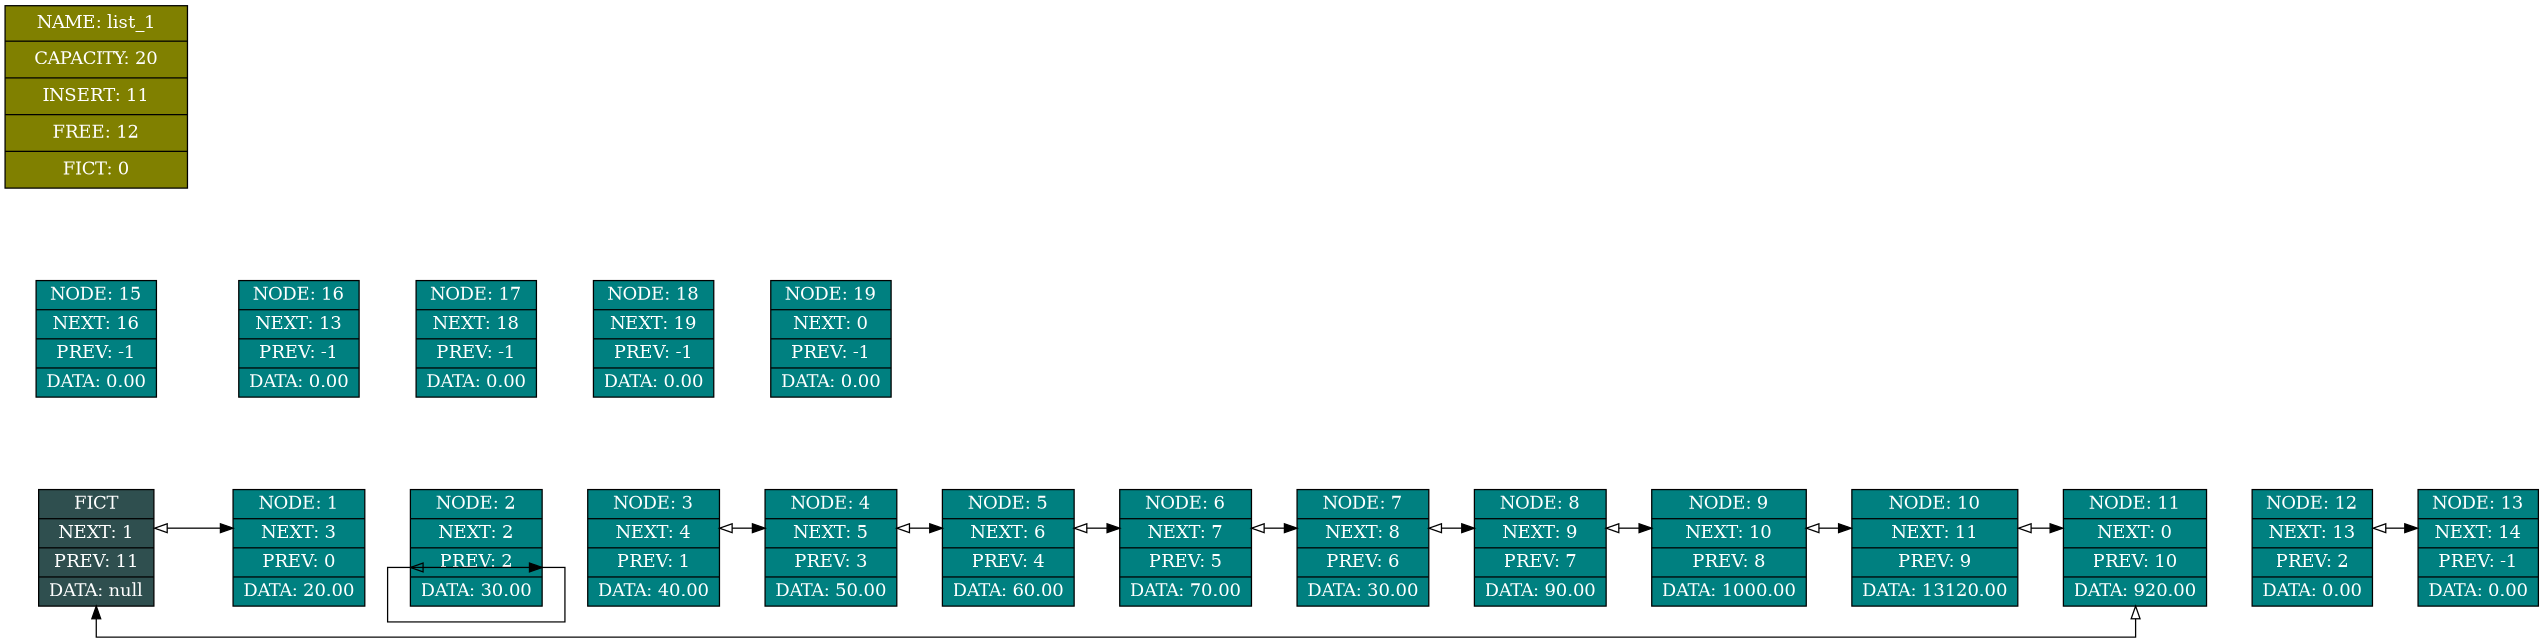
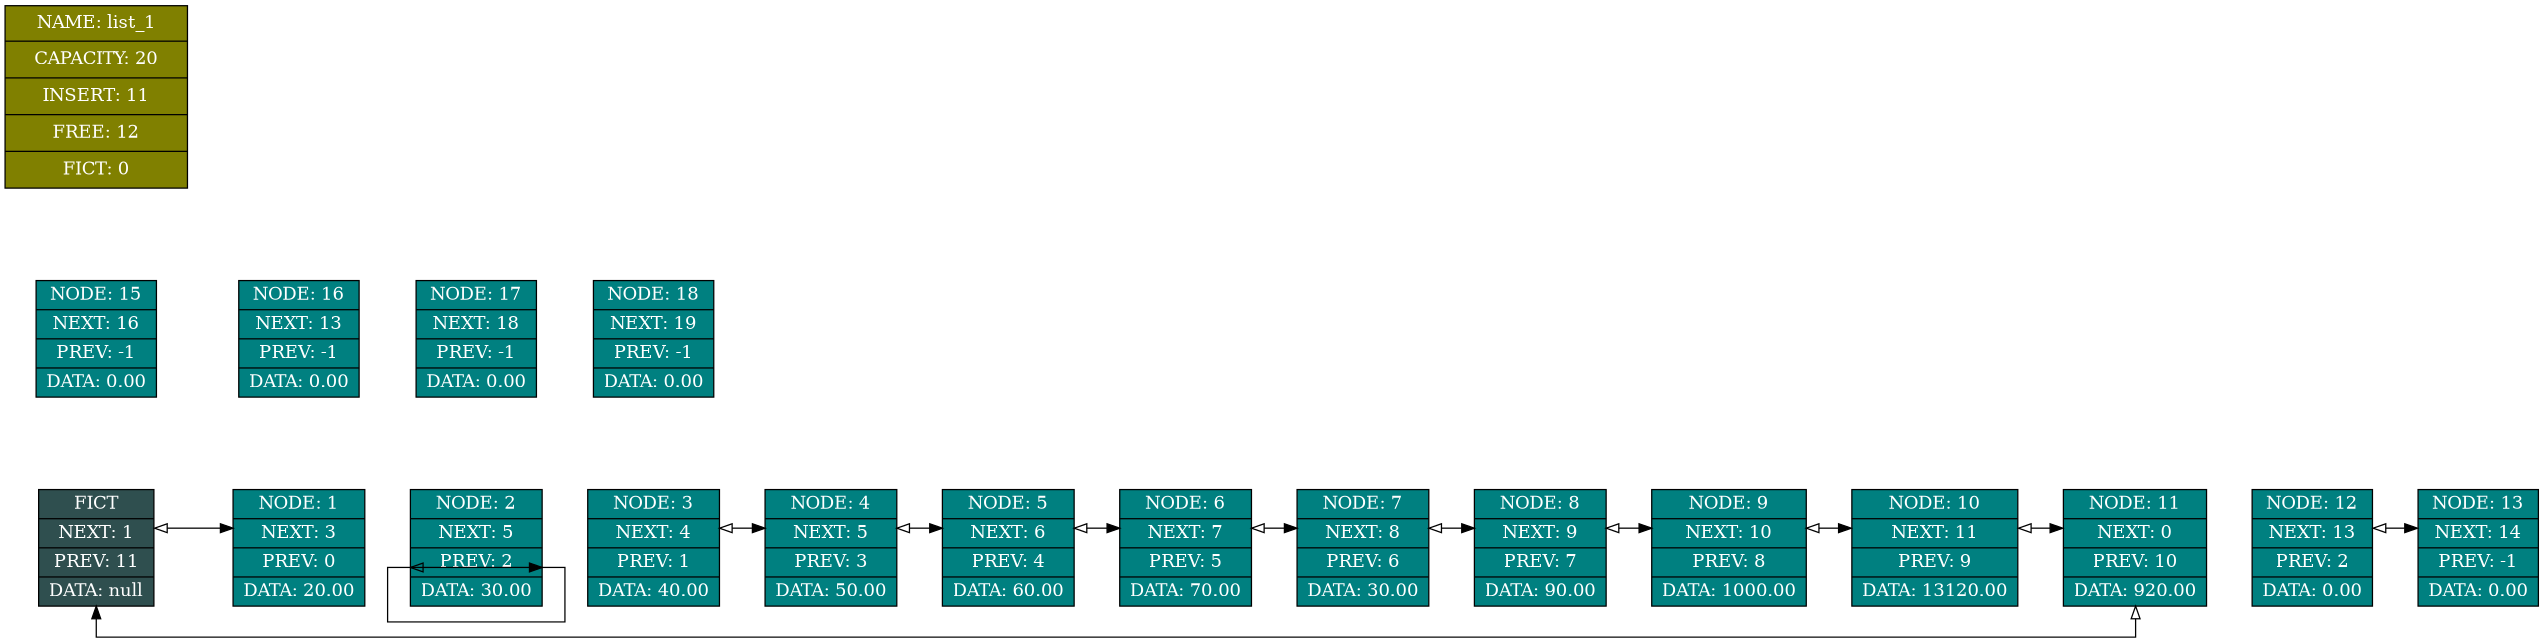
node "NODE: 19": removed
node "NODE: 2": text "NEXT: 2" -> "NEXT: 5"
